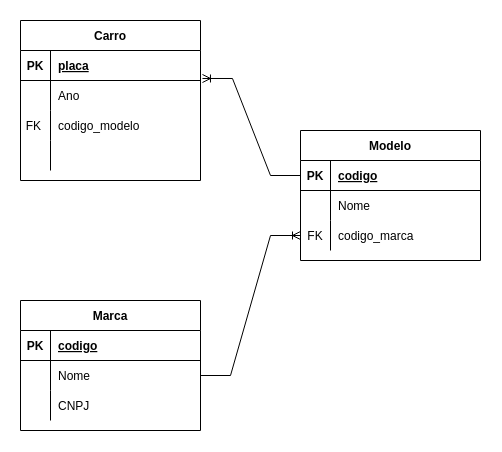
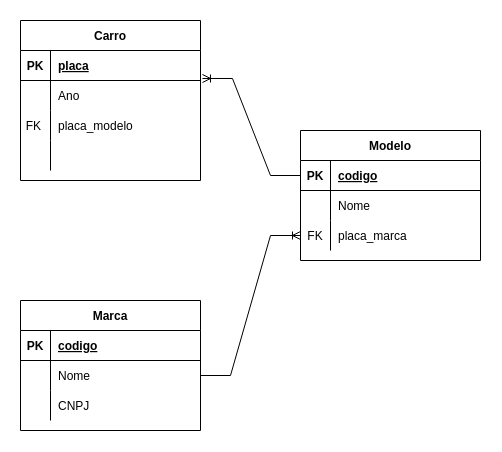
node "codigo_modelo": label "codigo_modelo" -> "placa_modelo"
node "codigo_marca": label "codigo_marca" -> "placa_marca"
